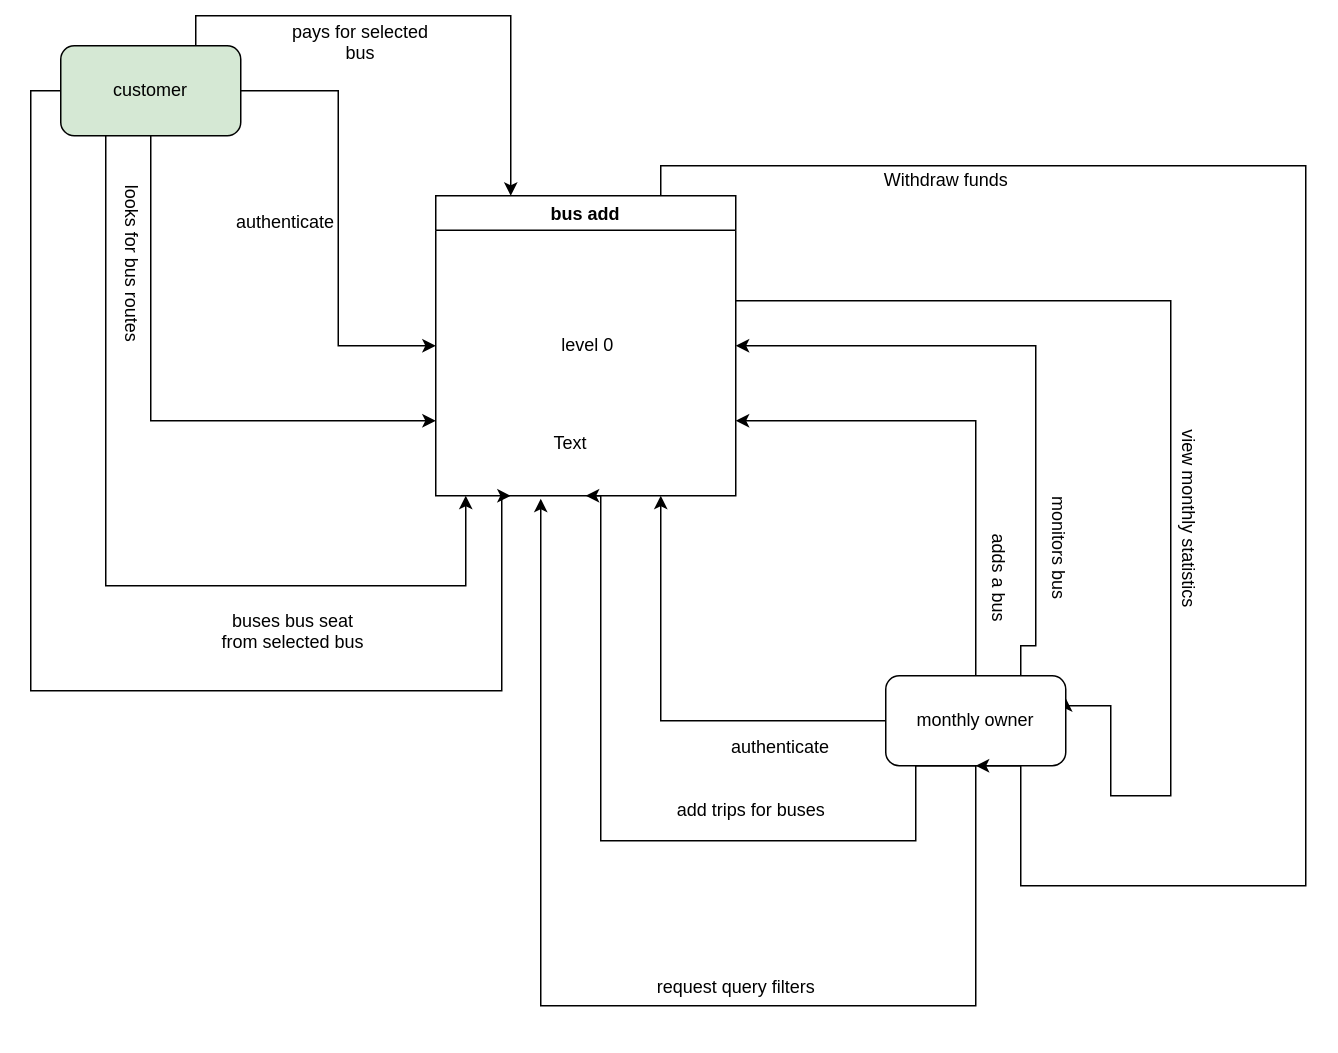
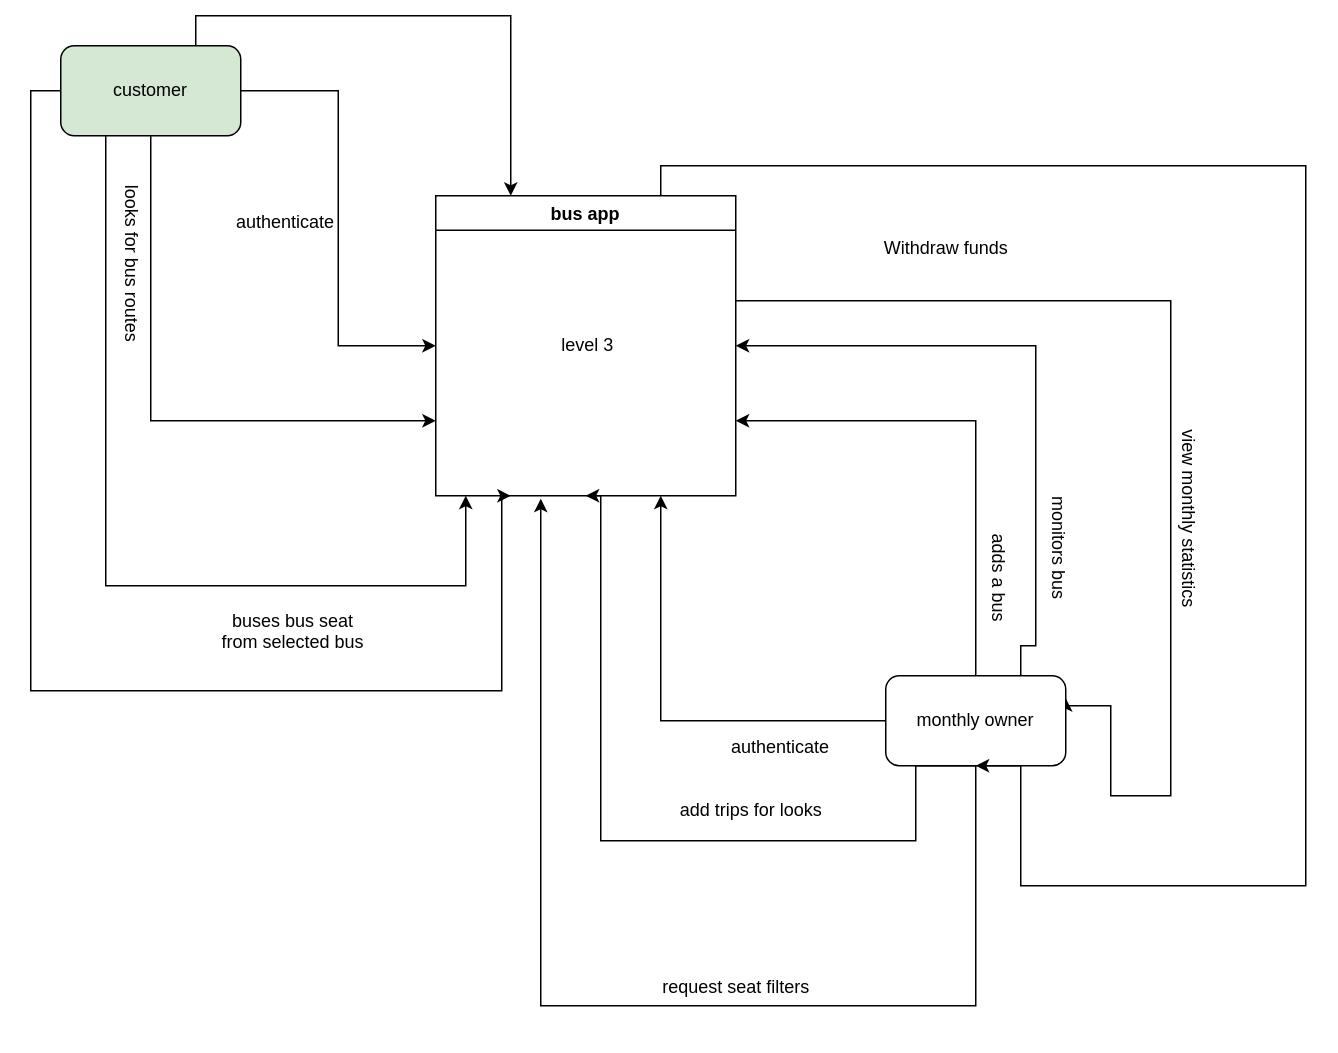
node "pays for selected bus": removed
node "Withdraw funds": moved (946, 181) -> (946, 248)
node "bus add": label "bus add" -> "bus app"
node "level 0": label "level 0" -> "level 3"
node "Text": removed
node "add trips for buses": label "add trips for buses" -> "add trips for looks"
node "request query filters": label "request query filters" -> "request seat filters"
